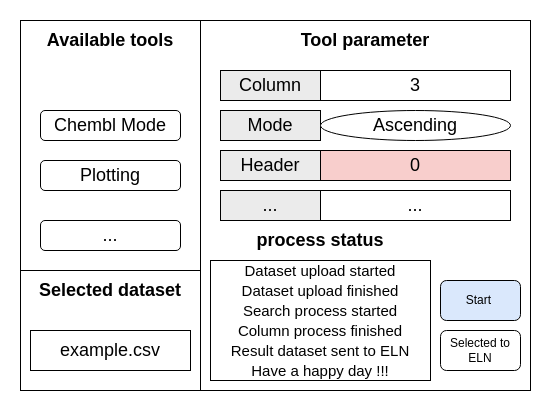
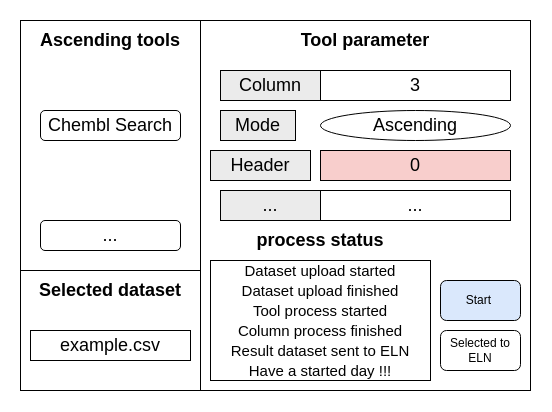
node "Available tools": label "Available tools" -> "Ascending tools"
node "Chembl Mode": label "Chembl Mode" -> "Chembl Search"
node "Mode": size 100x30 -> 75x30
node "Header": moved (271, 166) -> (261, 166)
node "Plotting": removed
node "Search process started": label "Search process started" -> "Tool process started"
node "example.csv": size 160x40 -> 160x30
node "Have a happy day !!!": label "Have a happy day !!!" -> "Have a started day !!!"
